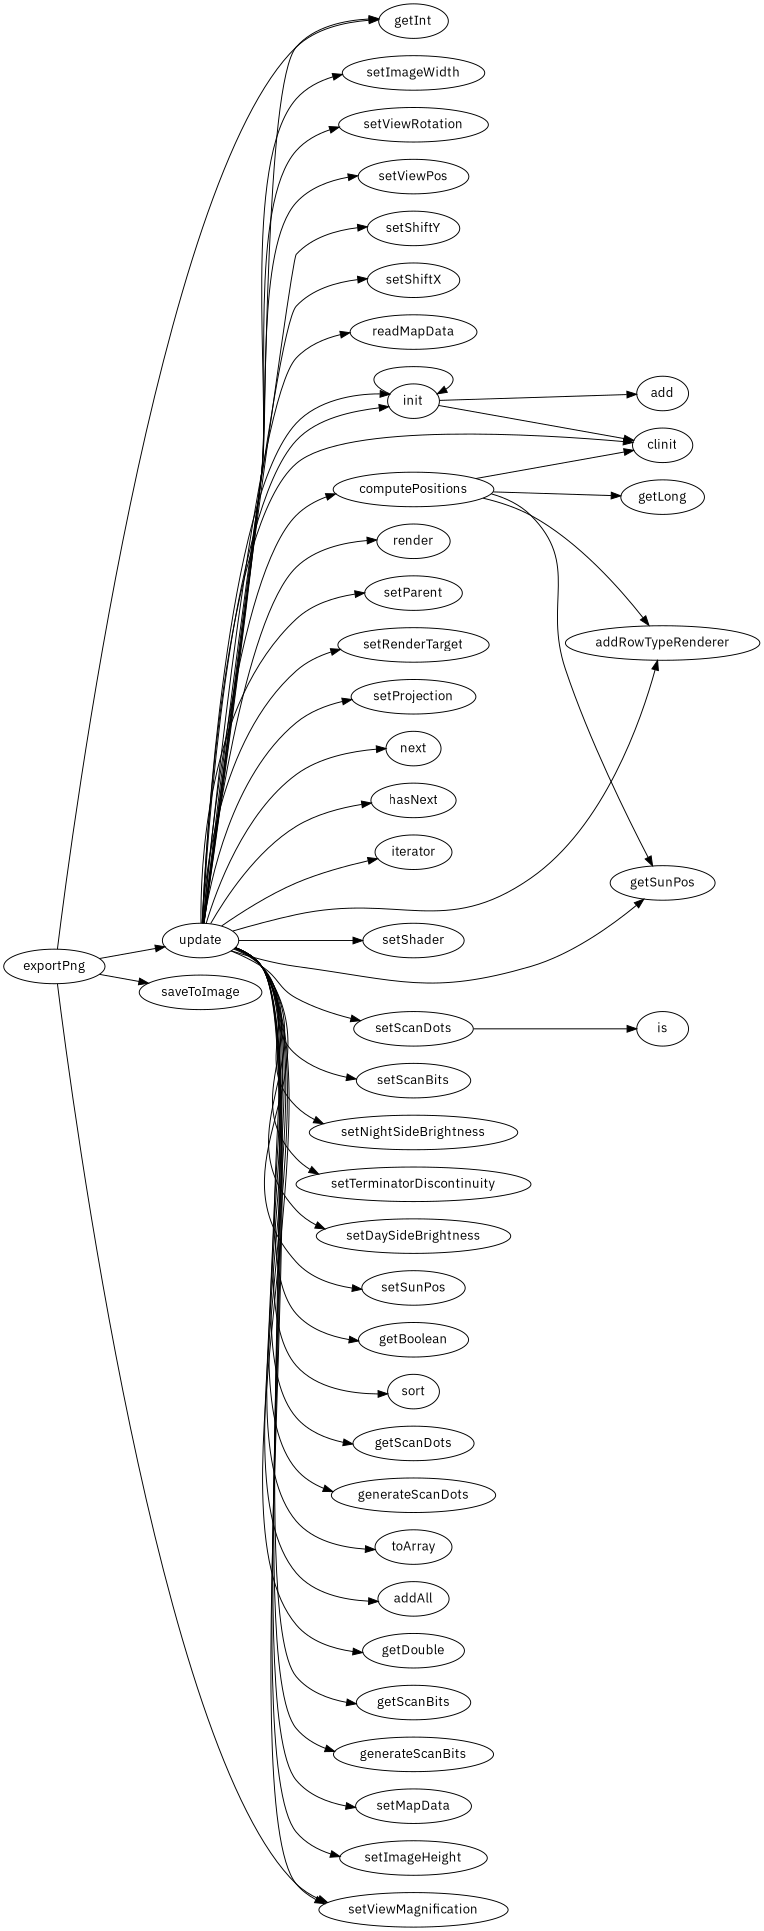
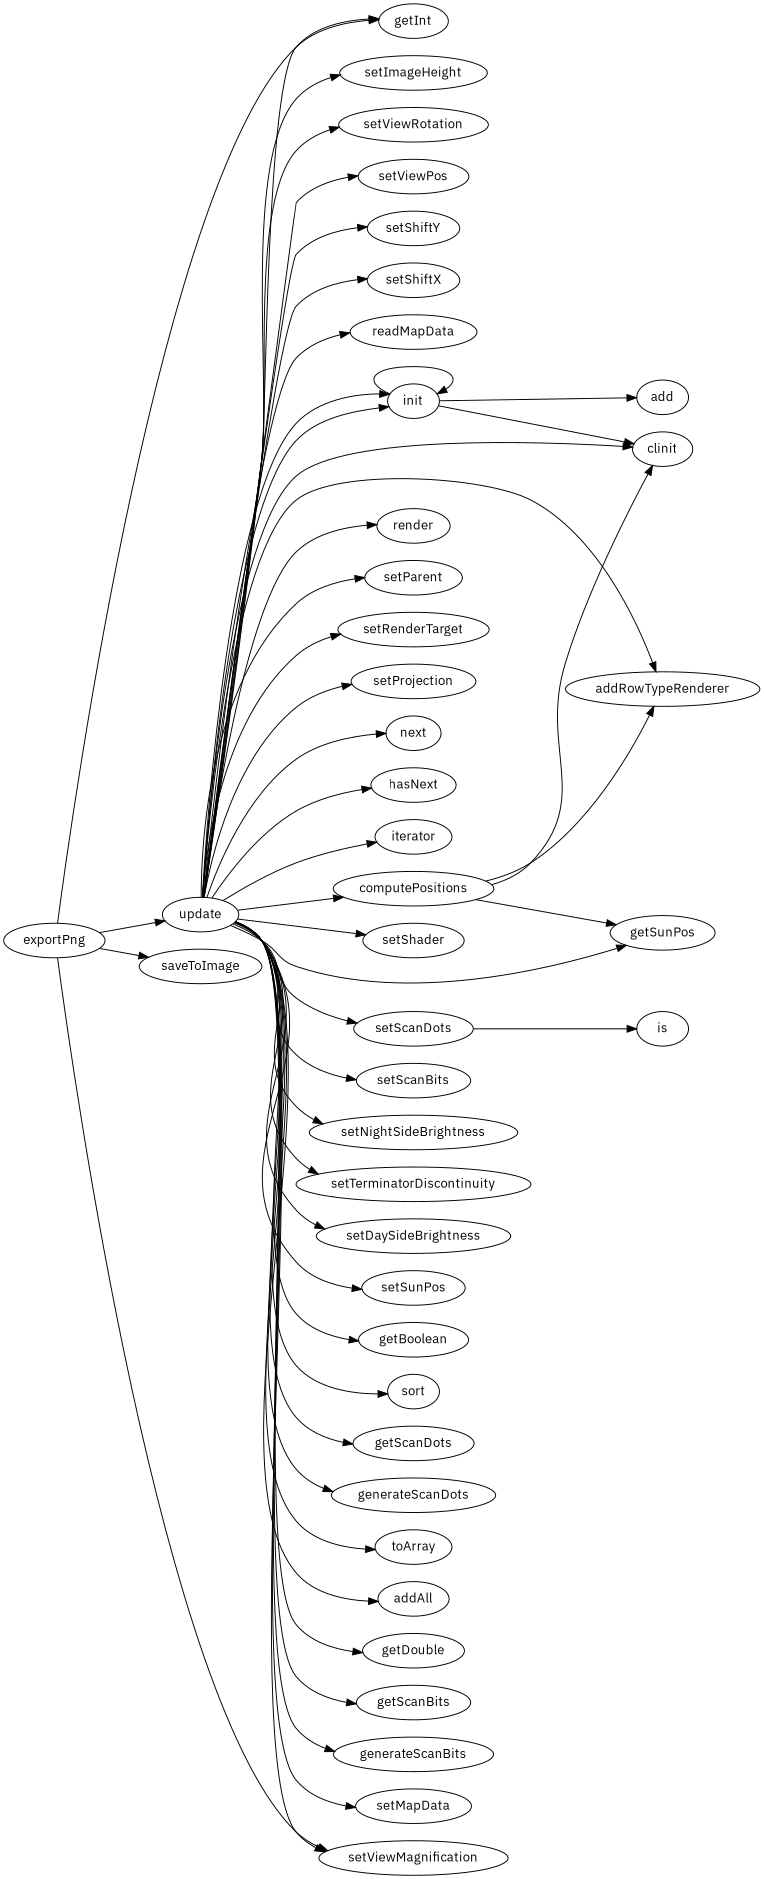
node "setImageWidth": removed
node "getLong": removed
